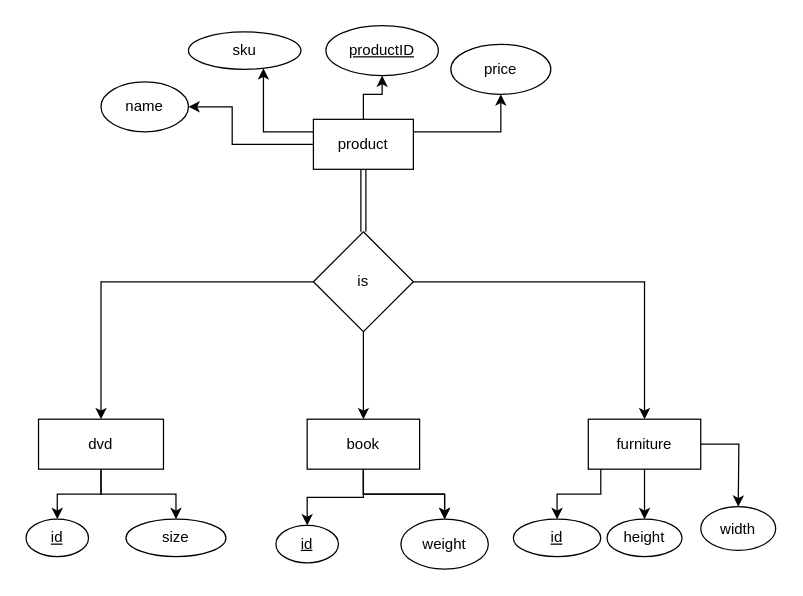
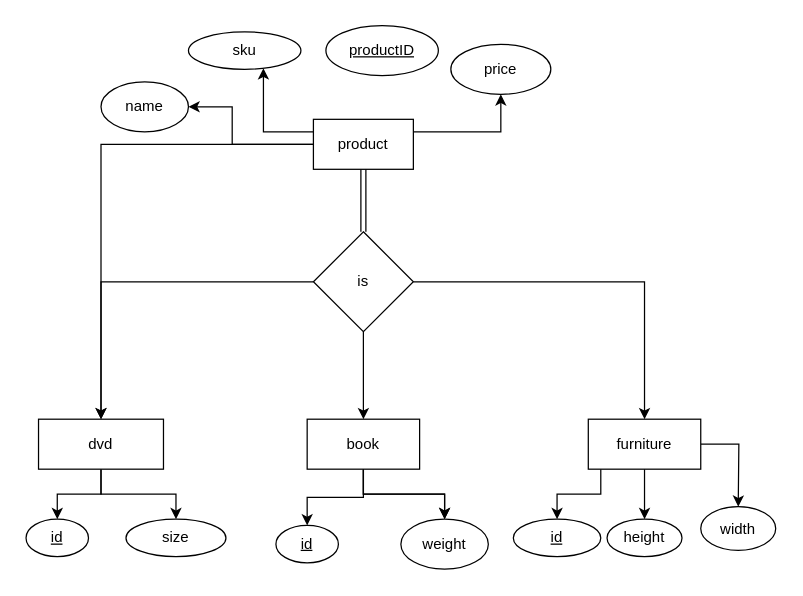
edge "product" -> "productID": now "product" -> "dvd"
